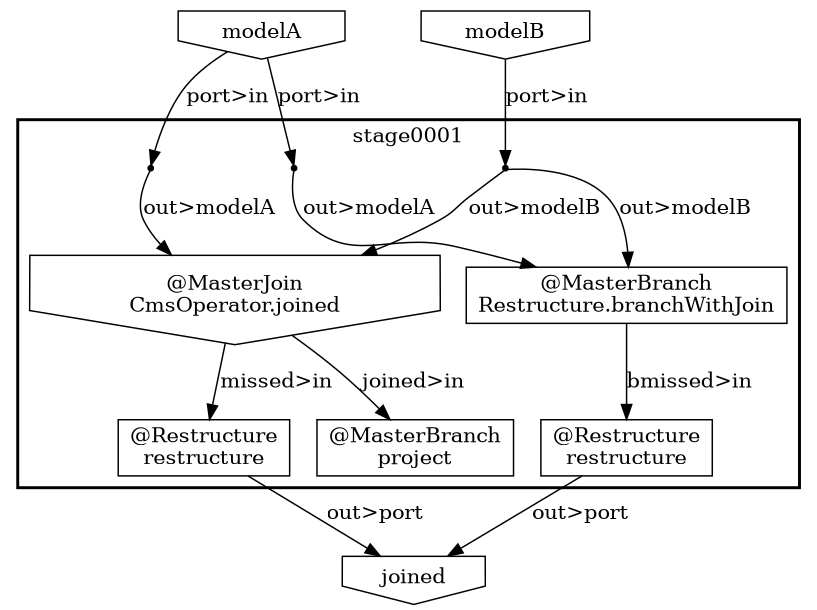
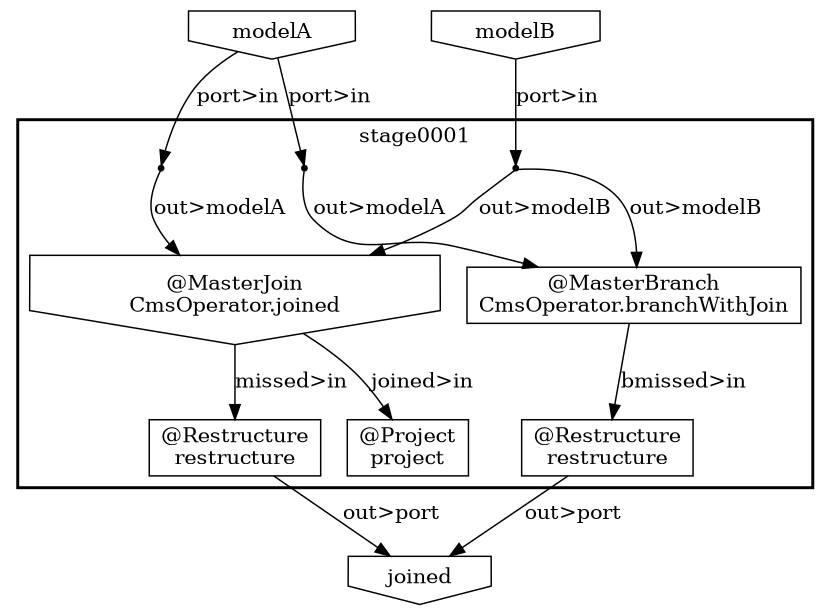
node "@MasterBranch Restructure.branchWithJoin": label "@MasterBranch Restructure.branchWithJoin" -> "@MasterBranch CmsOperator.branchWithJoin"
node "@MasterBranch project": label "@MasterBranch project" -> "@Project project"
